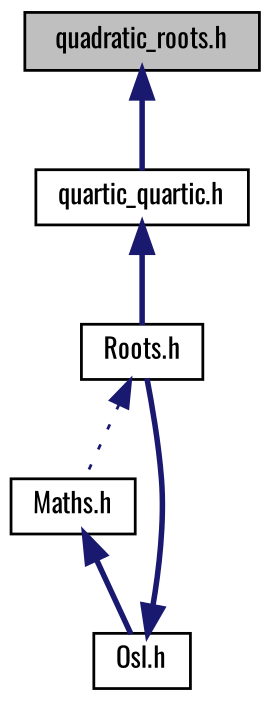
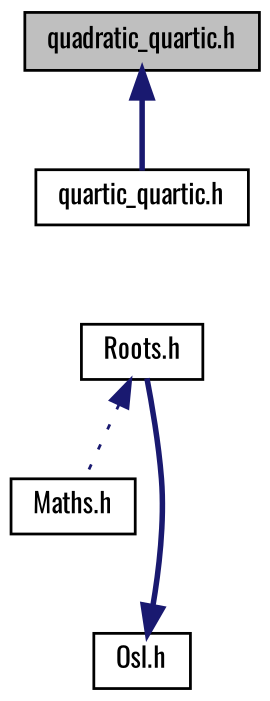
node "quadratic_roots.h": label "quadratic_roots.h" -> "quadratic_quartic.h"
edge "Roots.h" -> "quartic_quartic.h": removed
edge "Osl.h" -> "Maths.h": removed
